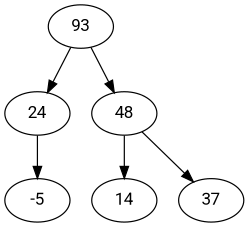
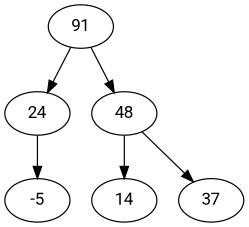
node "93": label "93" -> "91"
